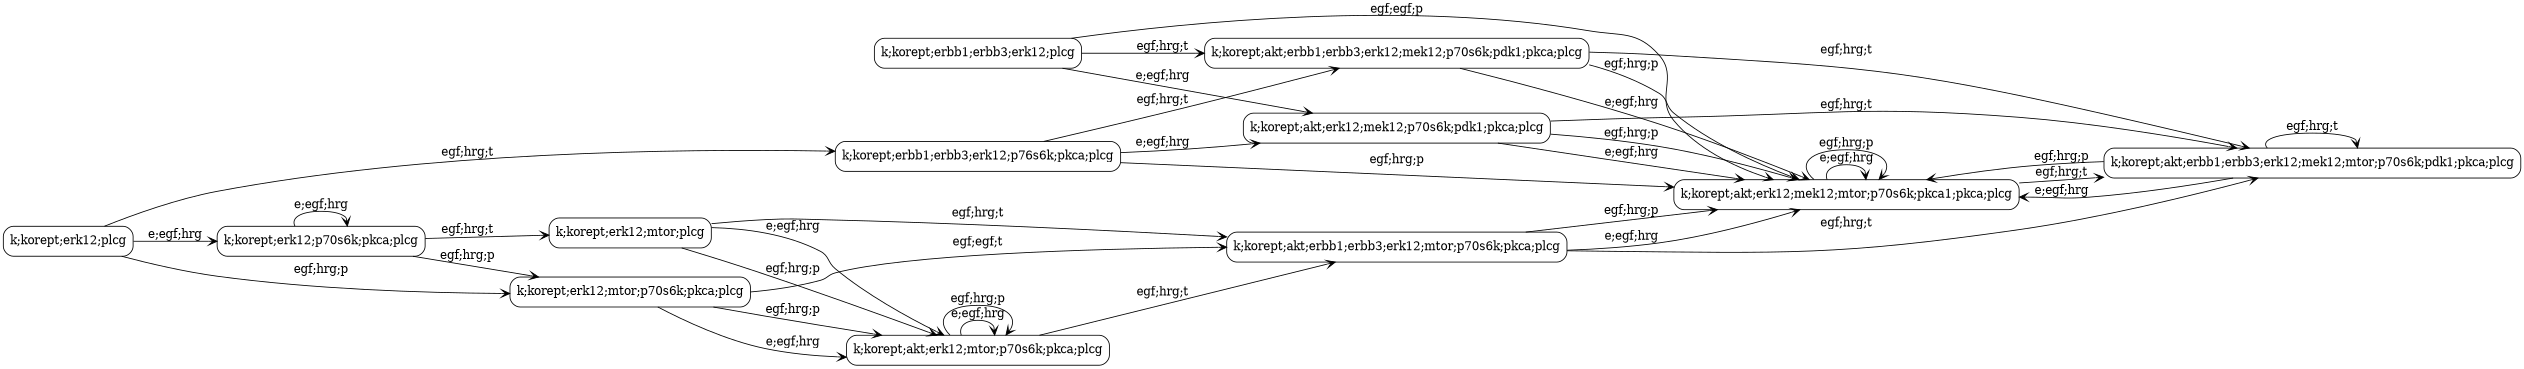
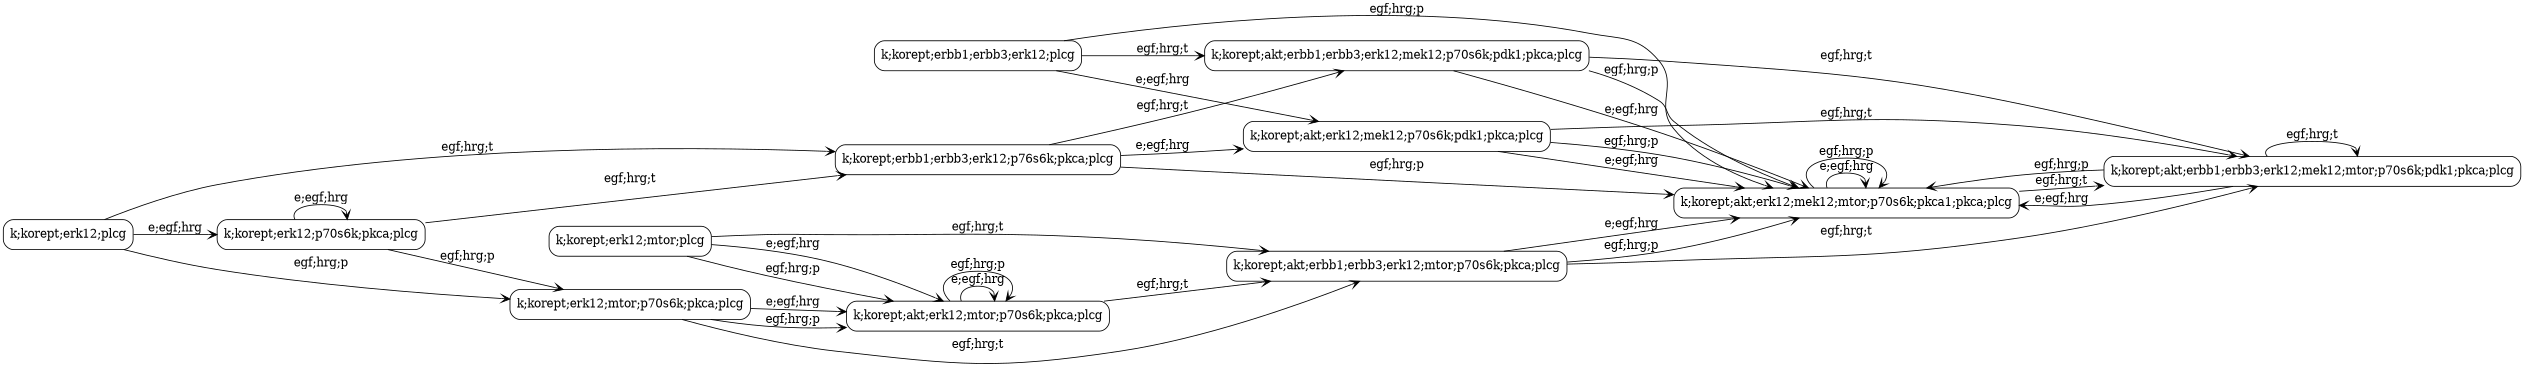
edge "k;korept;erbb1;erbb3;erk12;plcg" -> "k;korept;akt;erk12;mek12;mtor;p70s6k;pkca1;pkca;plcg": label "egf;egf;p" -> "egf;hrg;p"
edge "k;korept;erk12;p70s6k;pkca;plcg" -> "k;korept;erk12;mtor;plcg": now "k;korept;erk12;p70s6k;pkca;plcg" -> "k;korept;erbb1;erbb3;erk12;p76s6k;pkca;plcg"
edge "k;korept;erk12;mtor;p70s6k;pkca;plcg" -> "k;korept;akt;erbb1;erbb3;erk12;mtor;p70s6k;pkca;plcg": label "egf;egf;t" -> "egf;hrg;t"
